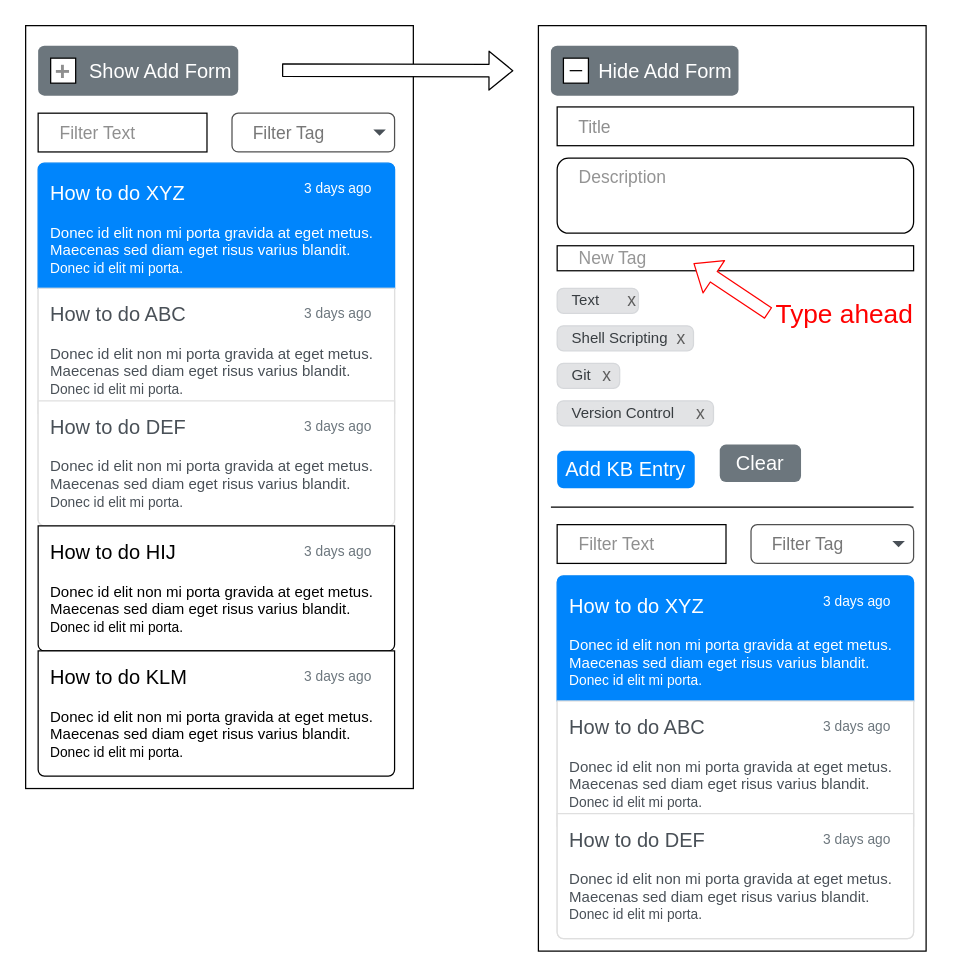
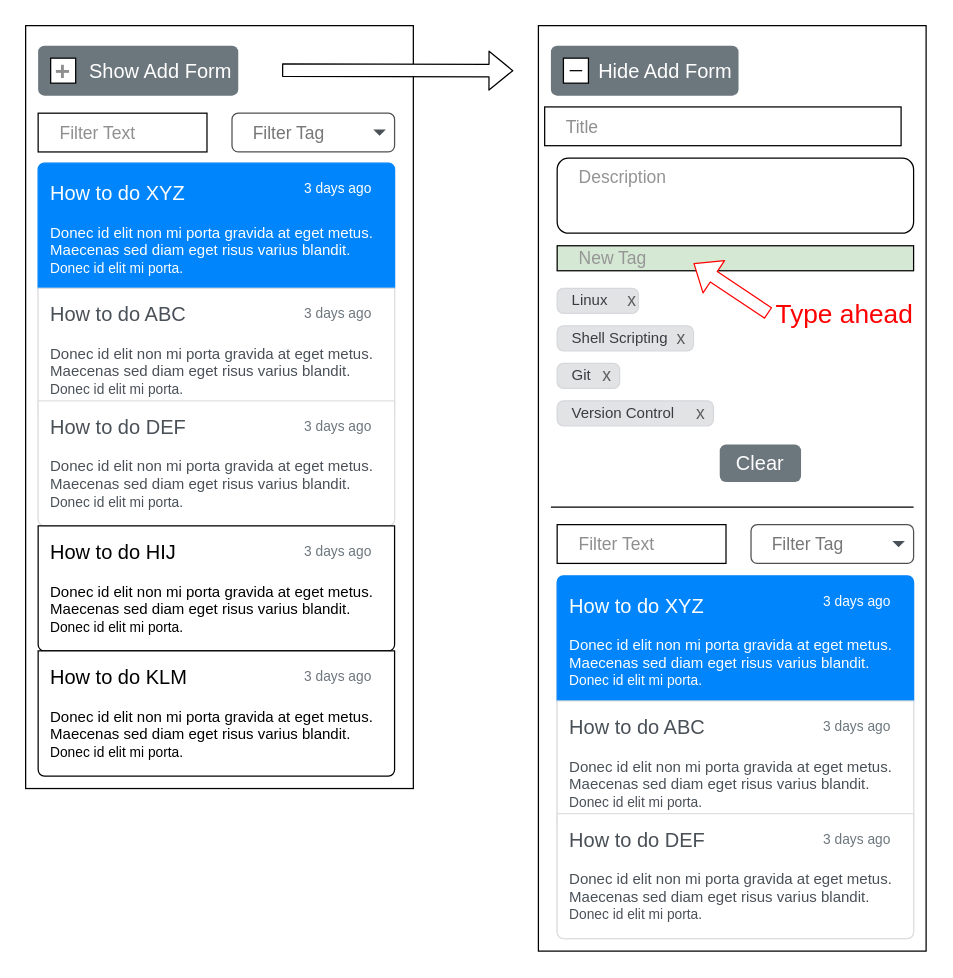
node "Title": moved (735, 126) -> (723, 126)
node "New Tag": fillcolor #ffffff -> #d5e8d4
node "Text": label "Text" -> "Linux"
node "Add KB Entry": removed
